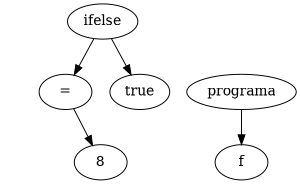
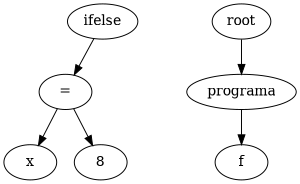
node "root": added
node "true": removed
node "x": added
